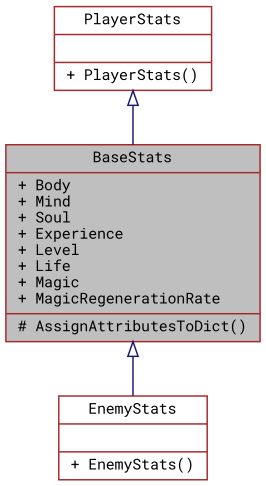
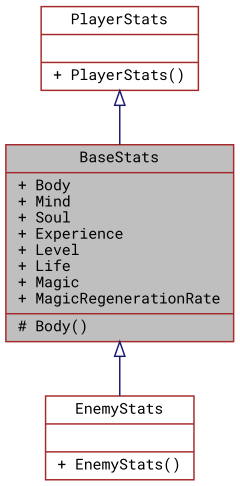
node "BaseStats": text "# AssignAttributesToDict()" -> "# Body()"
